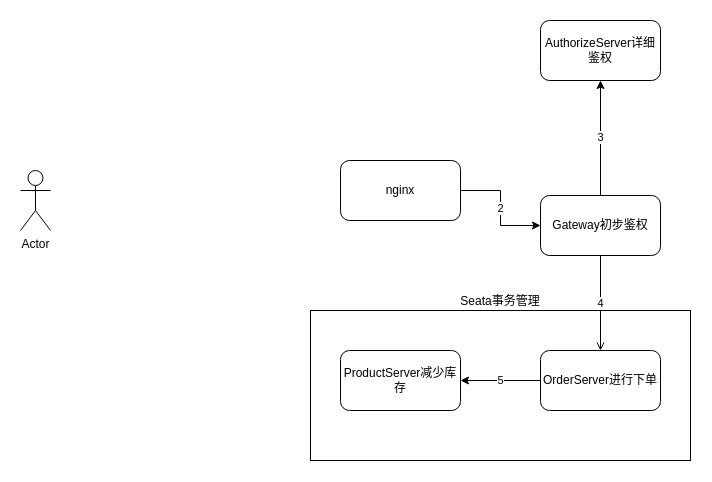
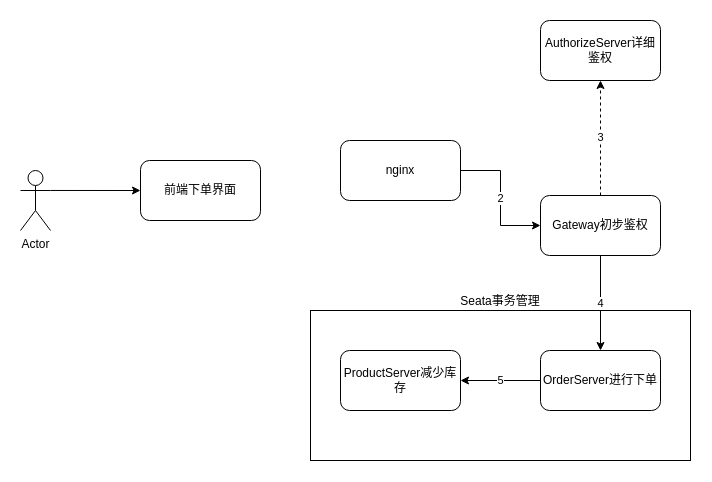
edge "Gateway初步鉴权" -> "AuthorizeServer详细鉴权": style solid -> dashed
edge "Actor" -> "前端下单界面": added
node "前端下单界面": added
node "nginx": moved (401, 191) -> (401, 171)
edge "Gateway初步鉴权" -> "OrderServer进行下单": arrowhead open -> classic
